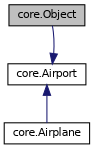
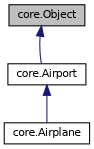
edge "core.Object" -> "core.Airport": reversed
